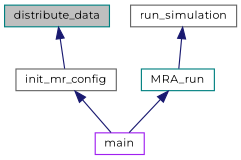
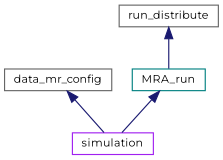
node "distribute_data": removed
node "run_simulation": label "run_simulation" -> "run_distribute"
node "init_mr_config": label "init_mr_config" -> "data_mr_config"
node "main": label "main" -> "simulation"
